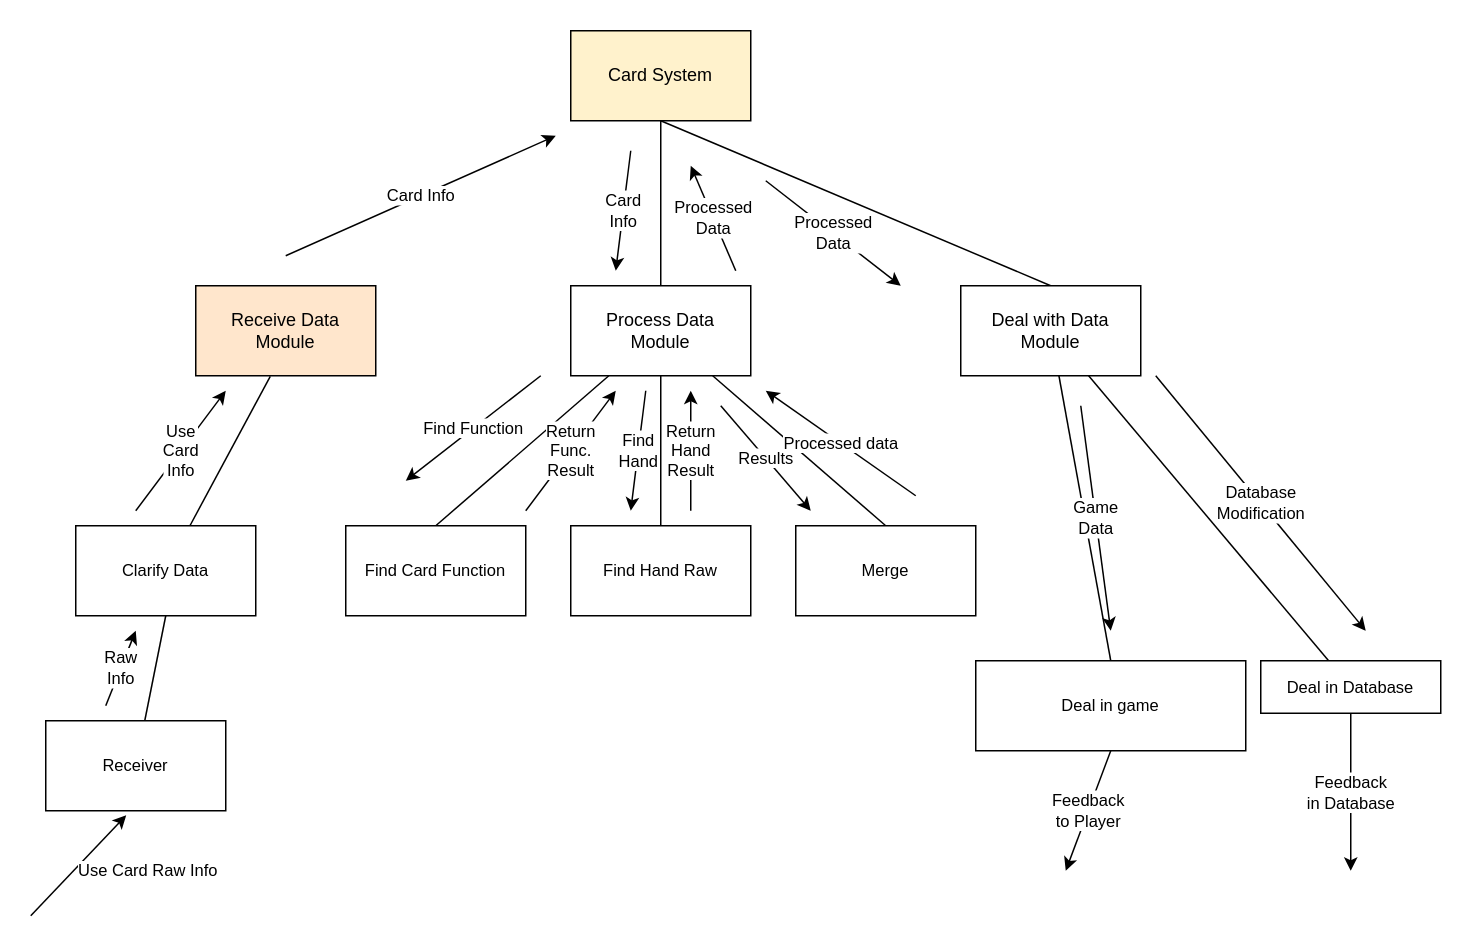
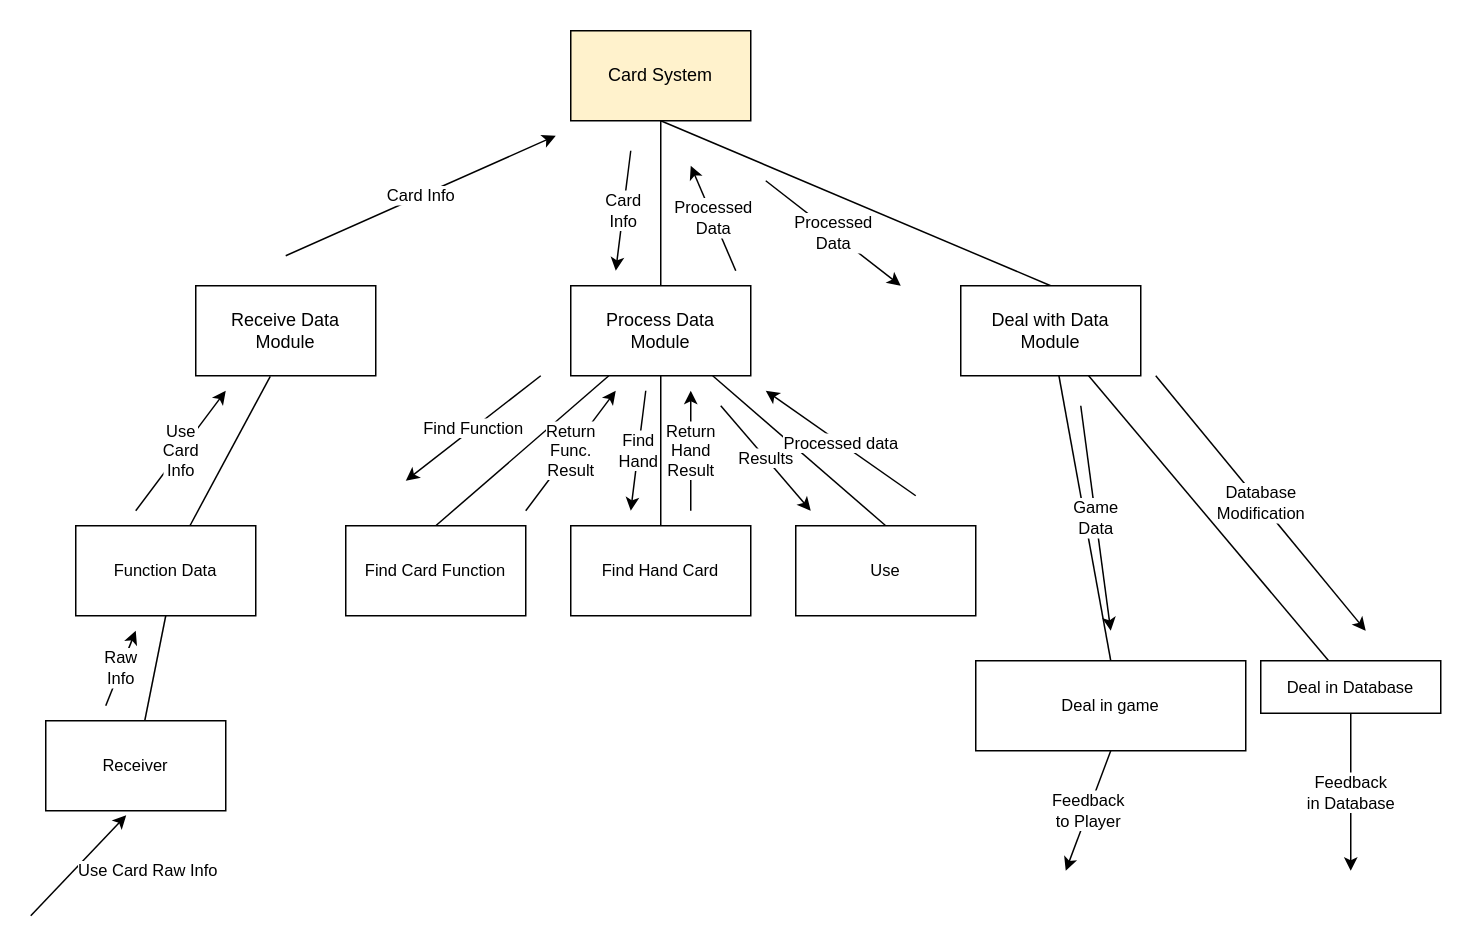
node "Receive Data Module": fillcolor #ffe6cc -> #ffffff
node "Clarify Data": label "Clarify Data" -> "Function Data"
node "Find Hand Raw": label "Find Hand Raw" -> "Find Hand Card"
node "Merge": label "Merge" -> "Use"
